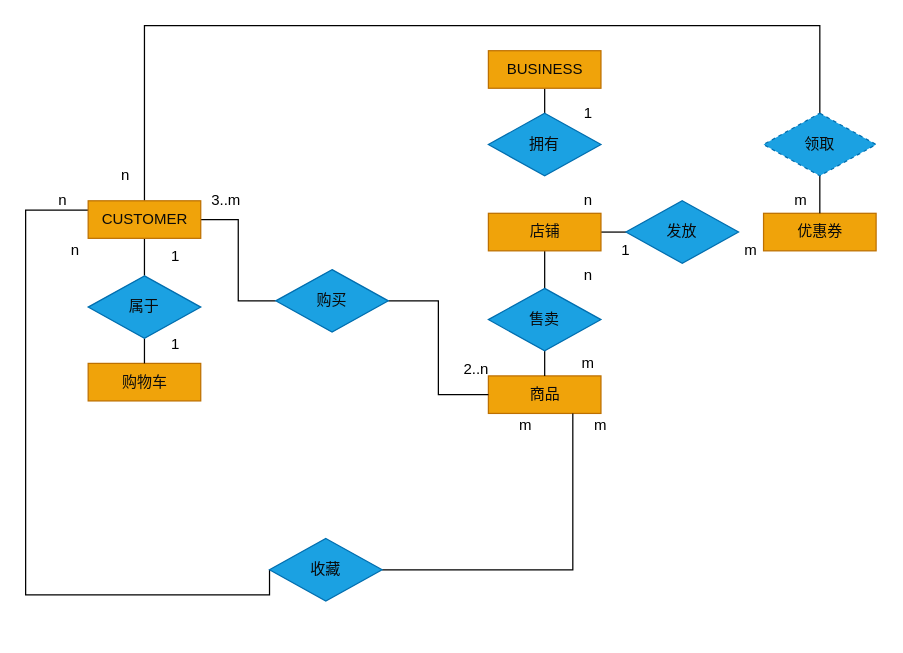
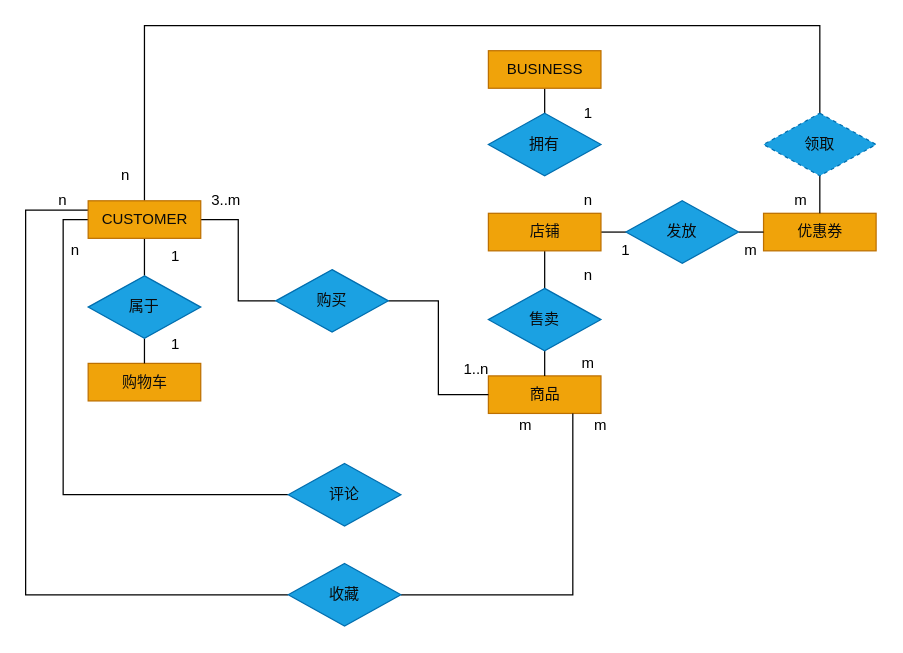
edge "发放" -- "优惠券": added
node "2..n": label "2..n" -> "1..n"
edge "CUSTOMER" -- "评论": added
node "评论": added
node "收藏": moved (326, 569) -> (344, 594)
